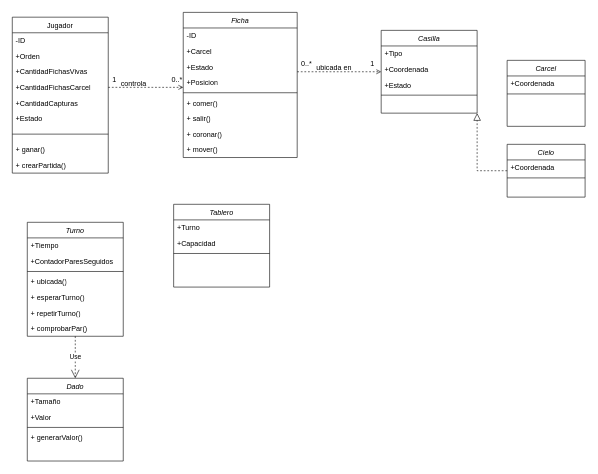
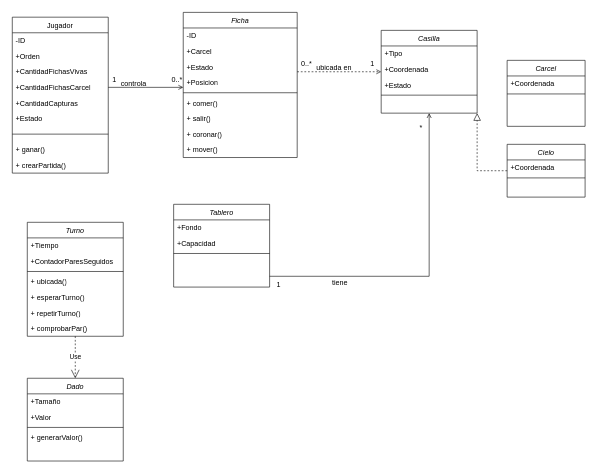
edge "Jugador" -> "Ficha": style dashed -> solid
node "+Turno": label "+Turno" -> "+Fondo"
edge "Tablero" -> "Casilla": added, labels "1", "tiene", "*"
